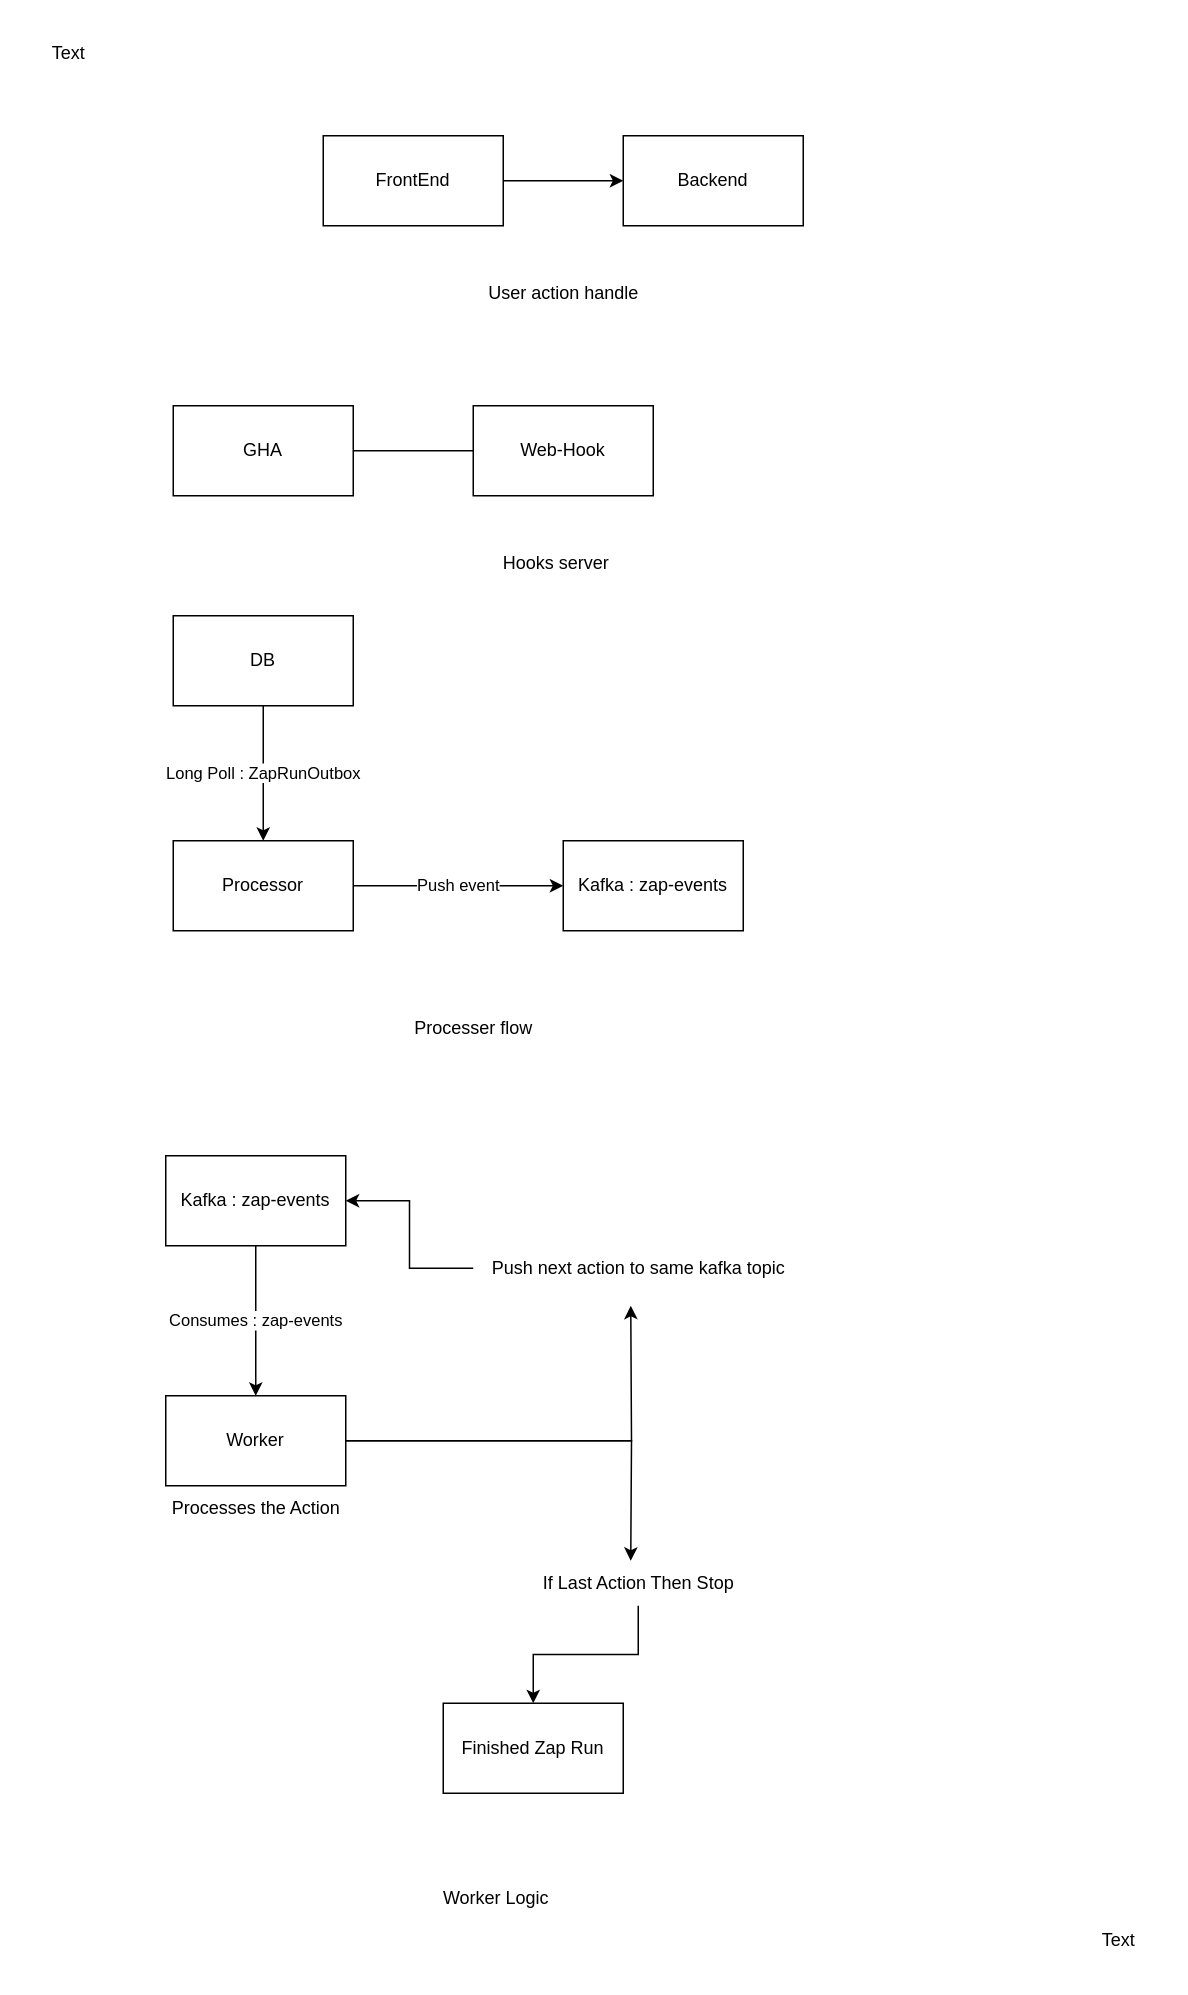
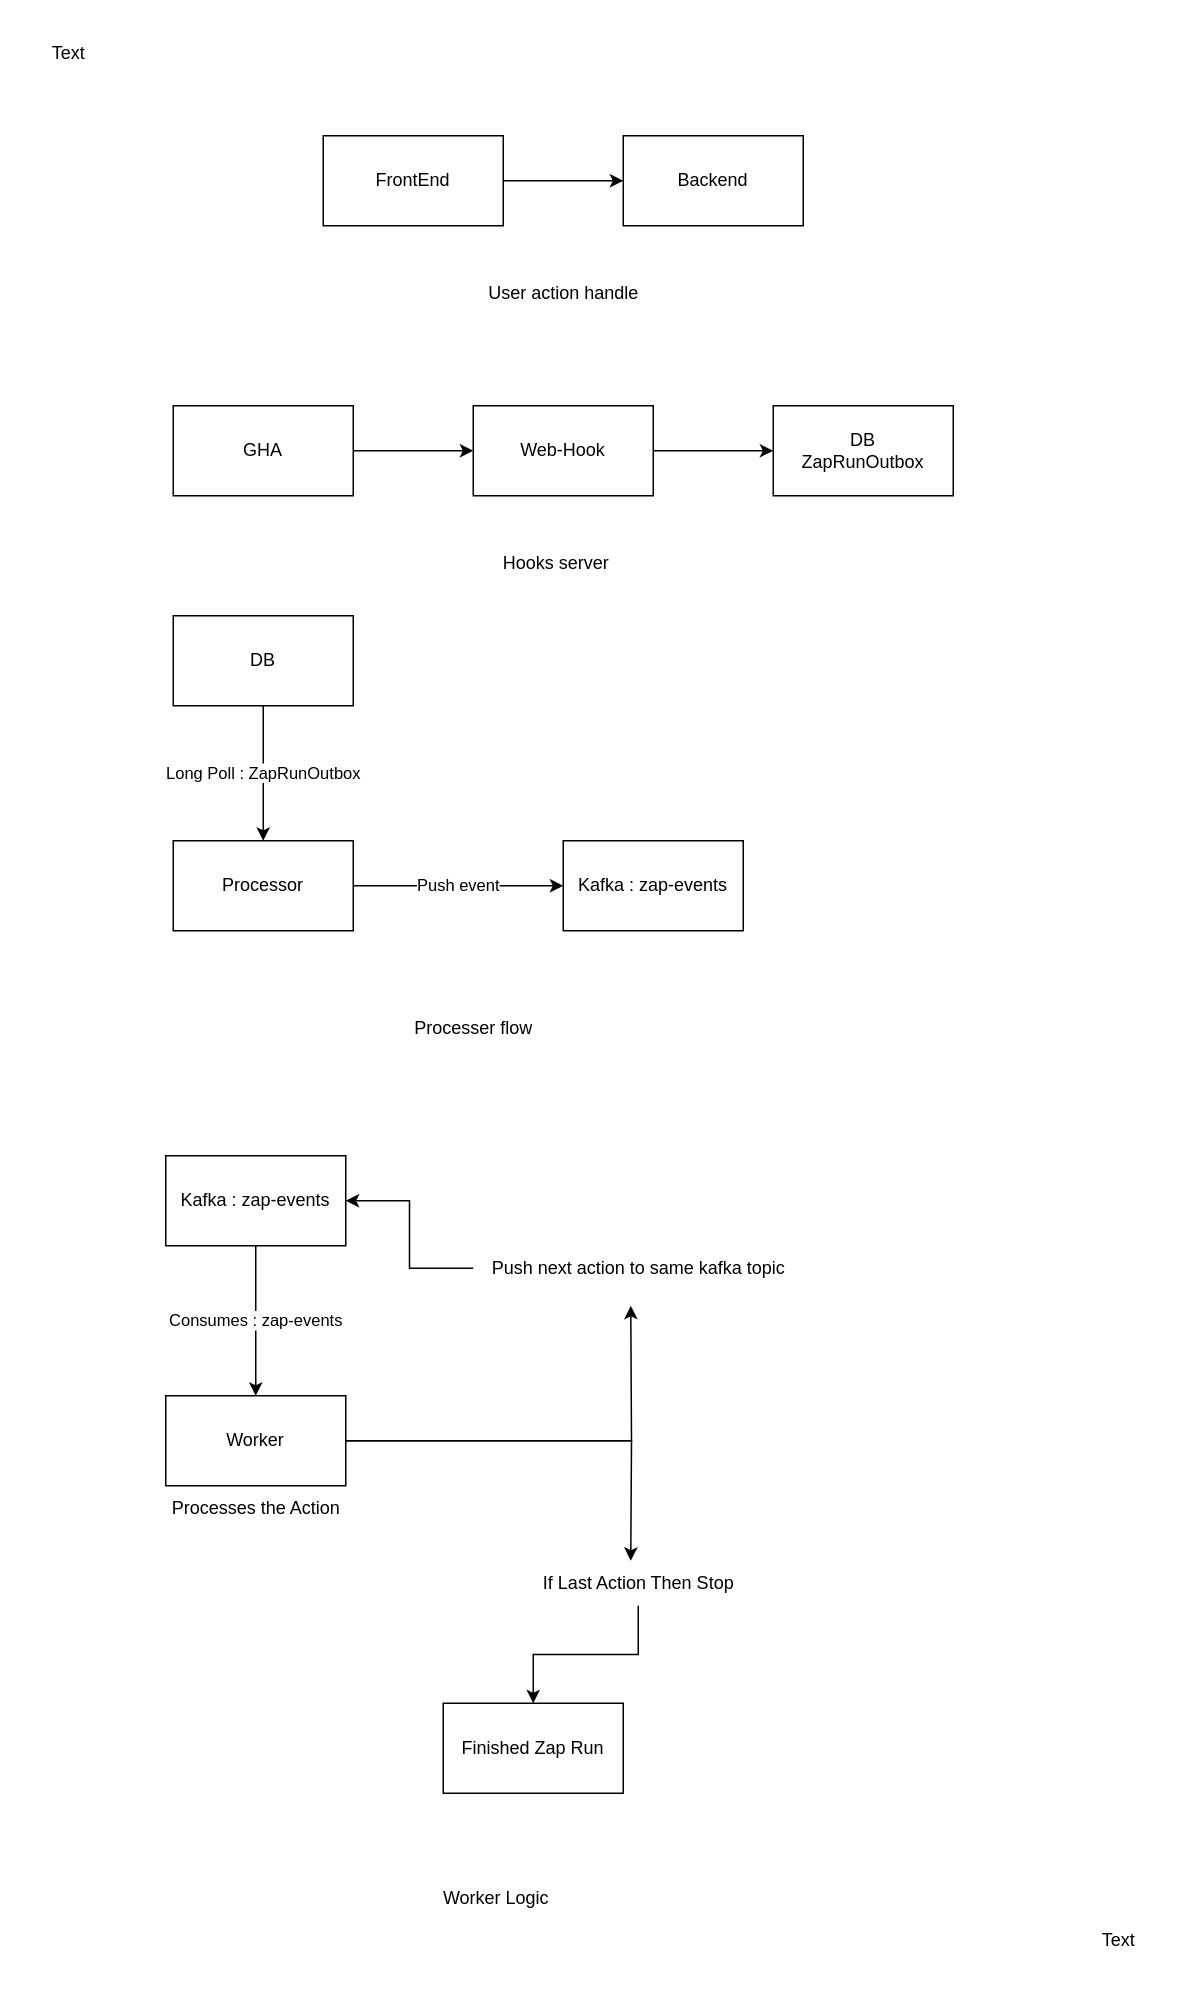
edge "GHA" -- "Web-Hook": arrowhead none -> classic
edge "Web-Hook" -> "DB ZapRunOutbox": added
node "DB ZapRunOutbox": added
